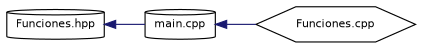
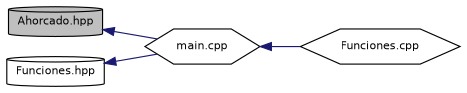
node "Ahorcado.hpp": added
node "main.cpp": shape cylinder -> hexagon
